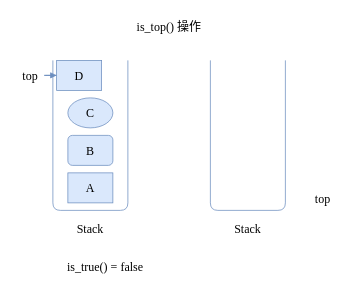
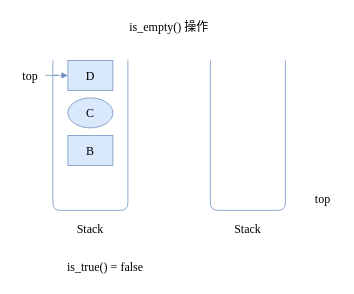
node "is_top() 操作": label "is_top() 操作" -> "is_empty() 操作"
node "D": moved (79, 75) -> (90, 75)
node "B": shape rounded rectangle -> rectangle
node "A": removed
